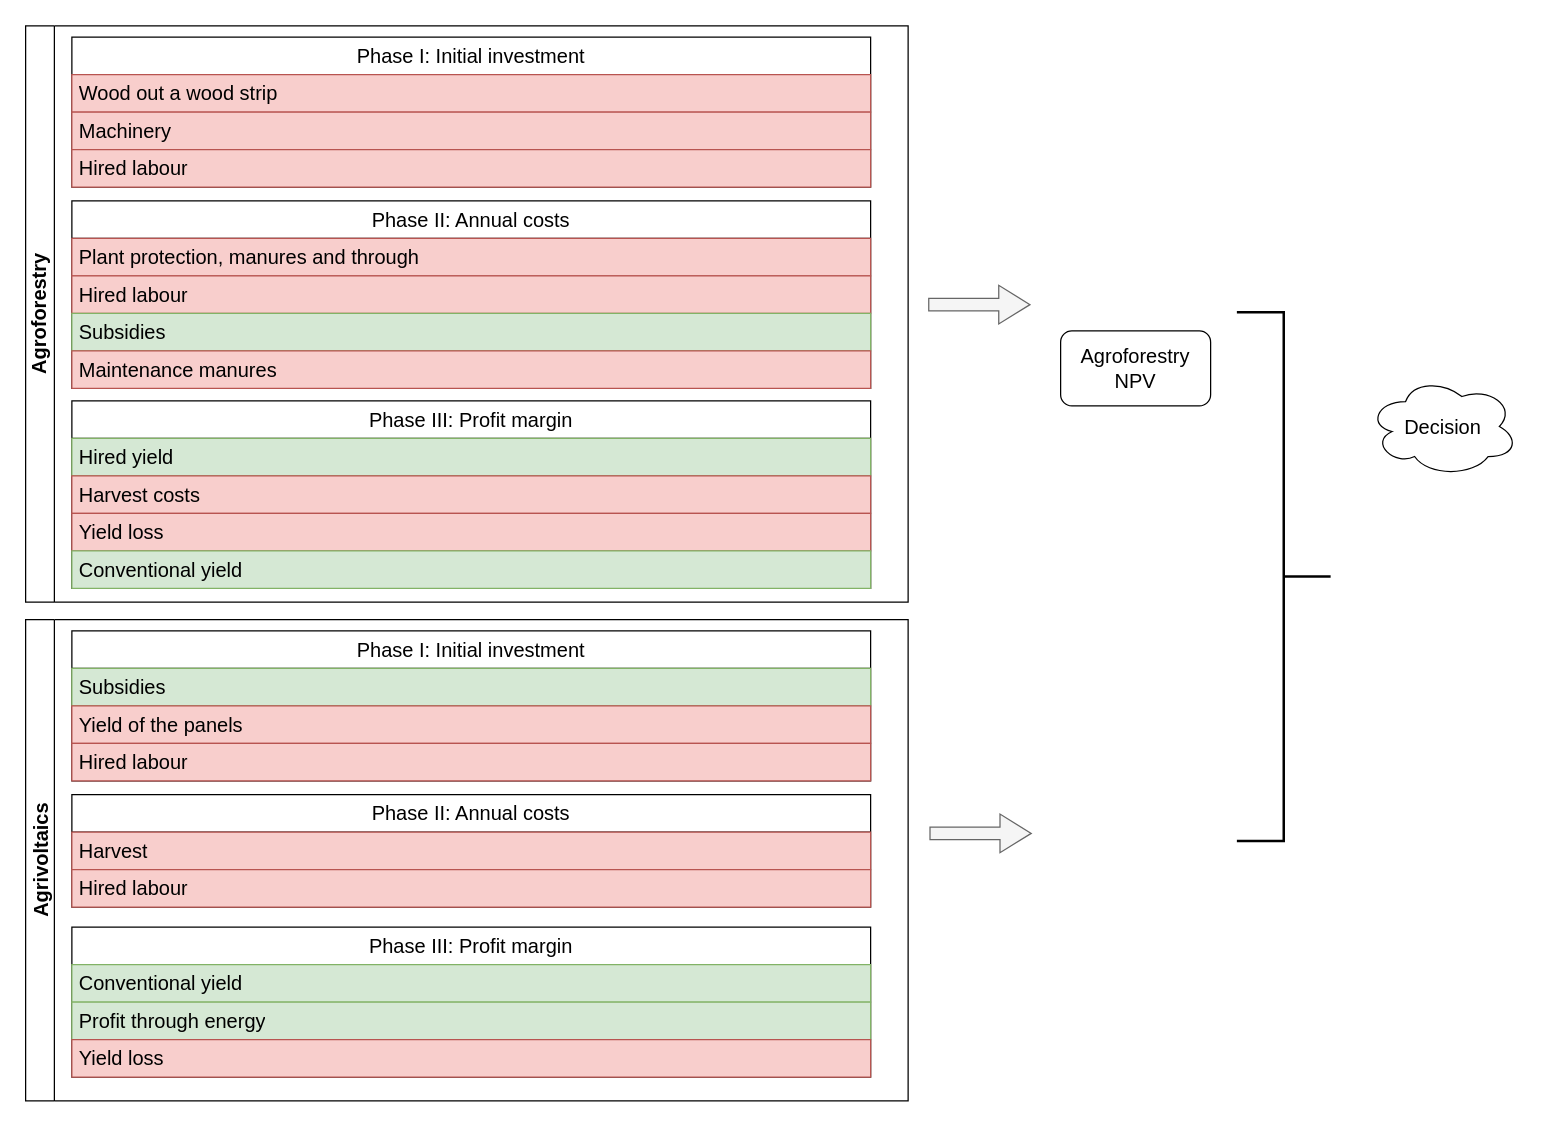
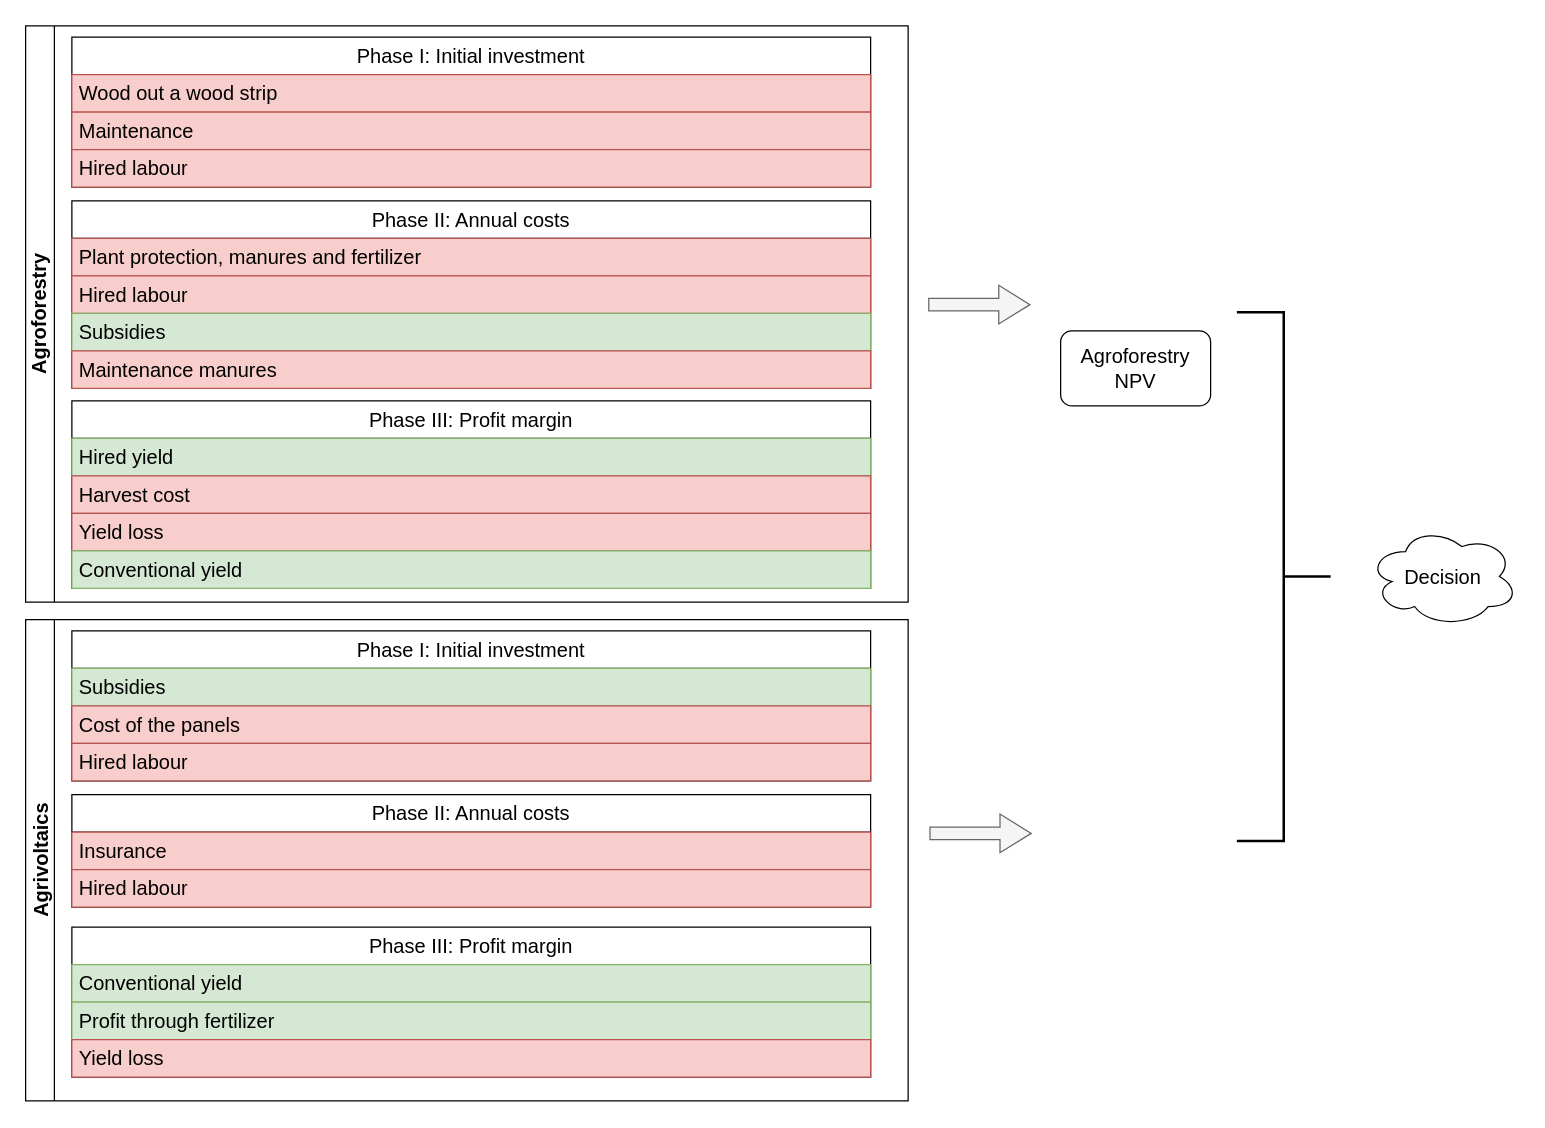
node "Machinery": label "Machinery" -> "Maintenance"
node "Plant protection, manures and through": label "Plant protection, manures and through" -> "Plant protection, manures and fertilizer"
node "Decision": moved (1443, 426) -> (1443, 576)
node "Harvest costs": label "Harvest costs" -> "Harvest cost"
node "Yield of the panels": label "Yield of the panels" -> "Cost of the panels"
node "Harvest": label "Harvest" -> "Insurance"
node "Profit through energy": label "Profit through energy" -> "Profit through fertilizer"
